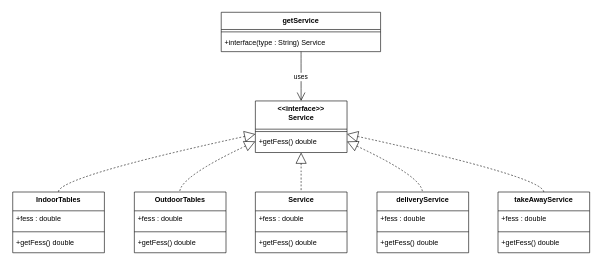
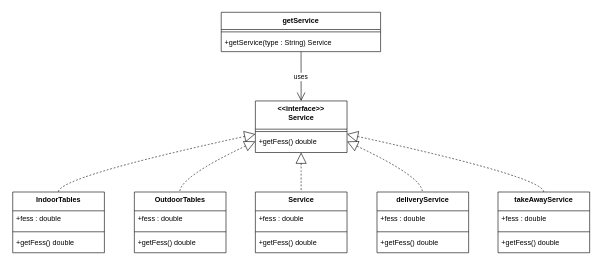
node "+interface(type : String) Service": label "+interface(type : String) Service" -> "+getService(type : String) Service"
